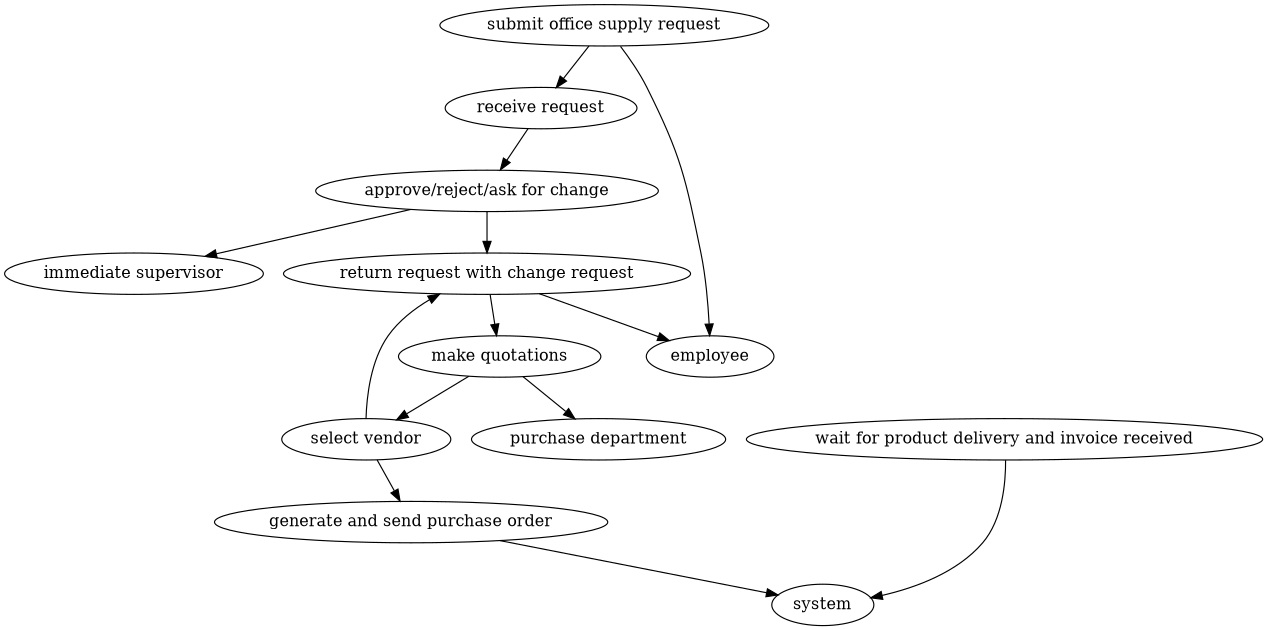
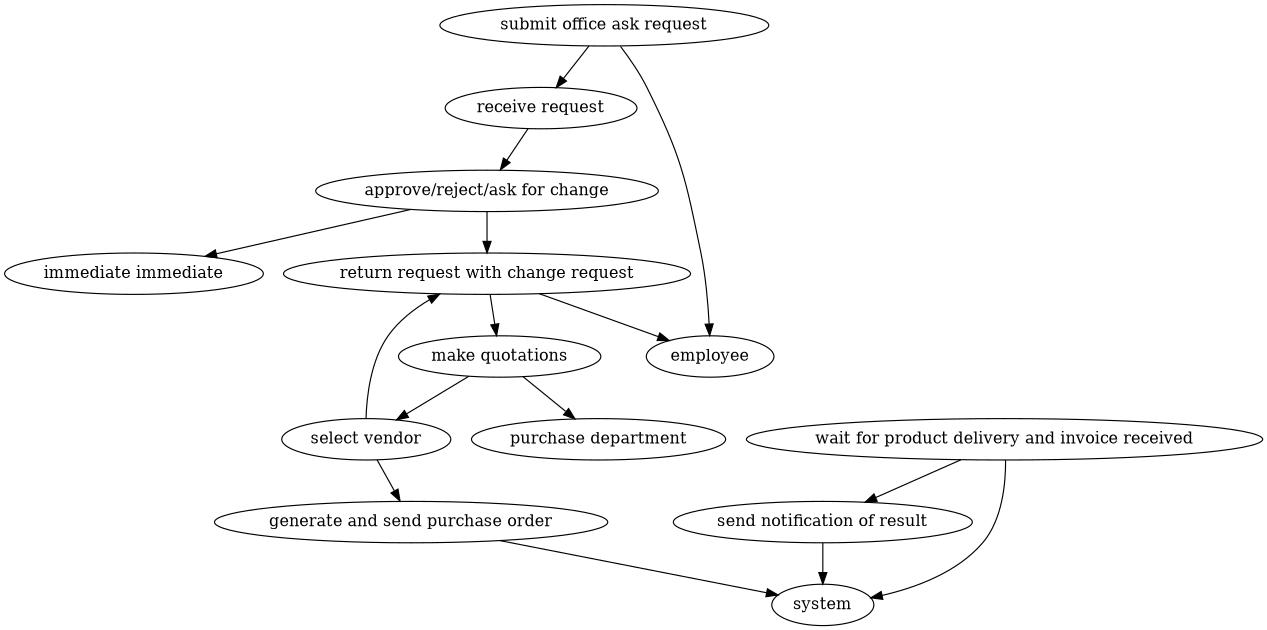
node "submit office supply request": label "submit office supply request" -> "submit office ask request"
node "immediate supervisor": label "immediate supervisor" -> "immediate immediate"
node "send notification of result": added
